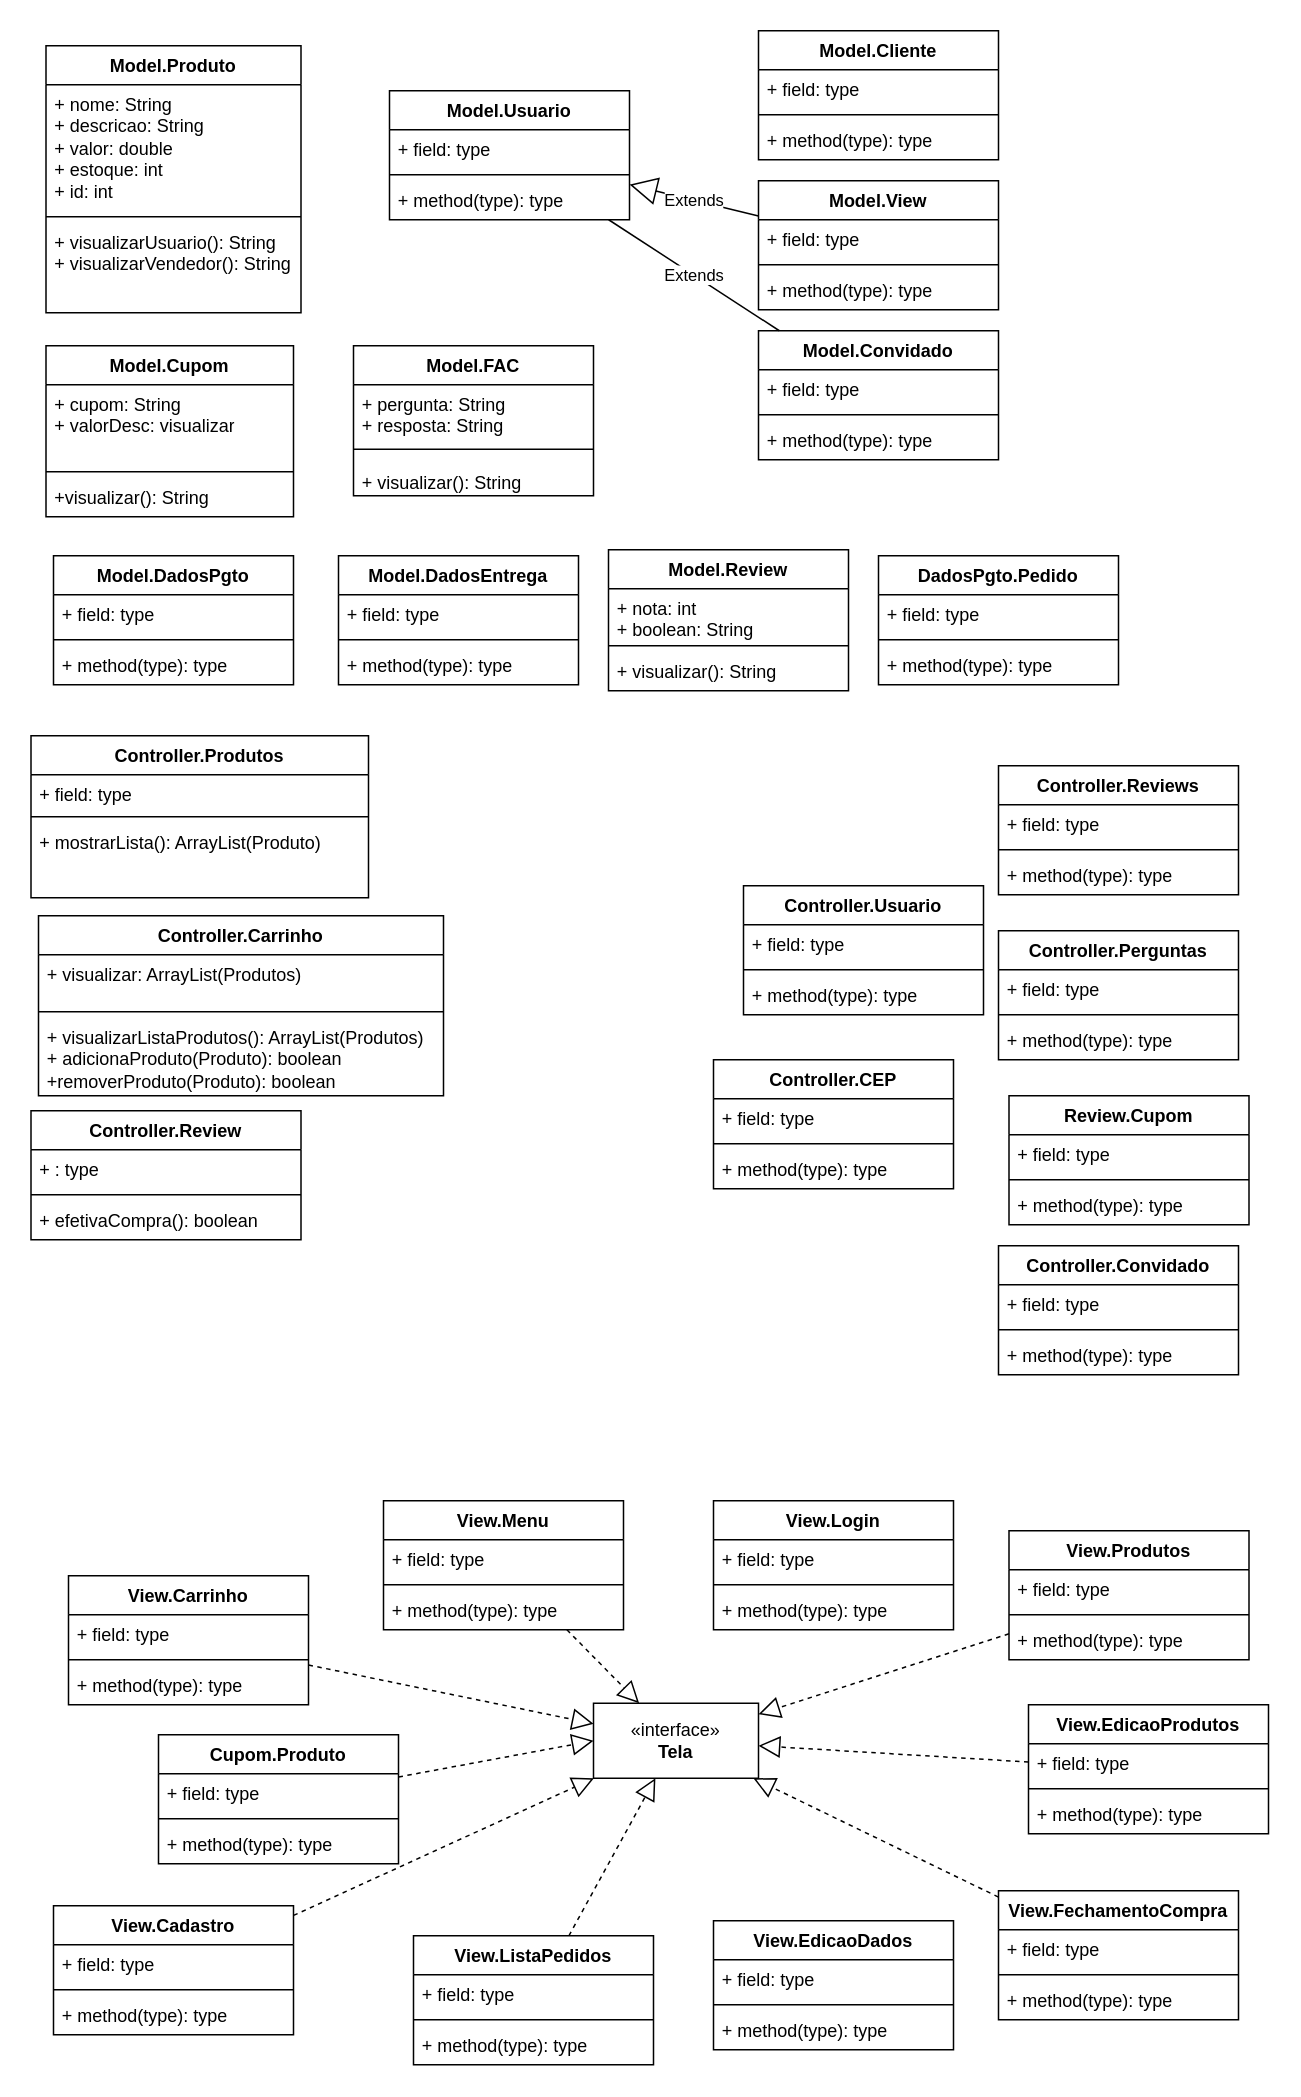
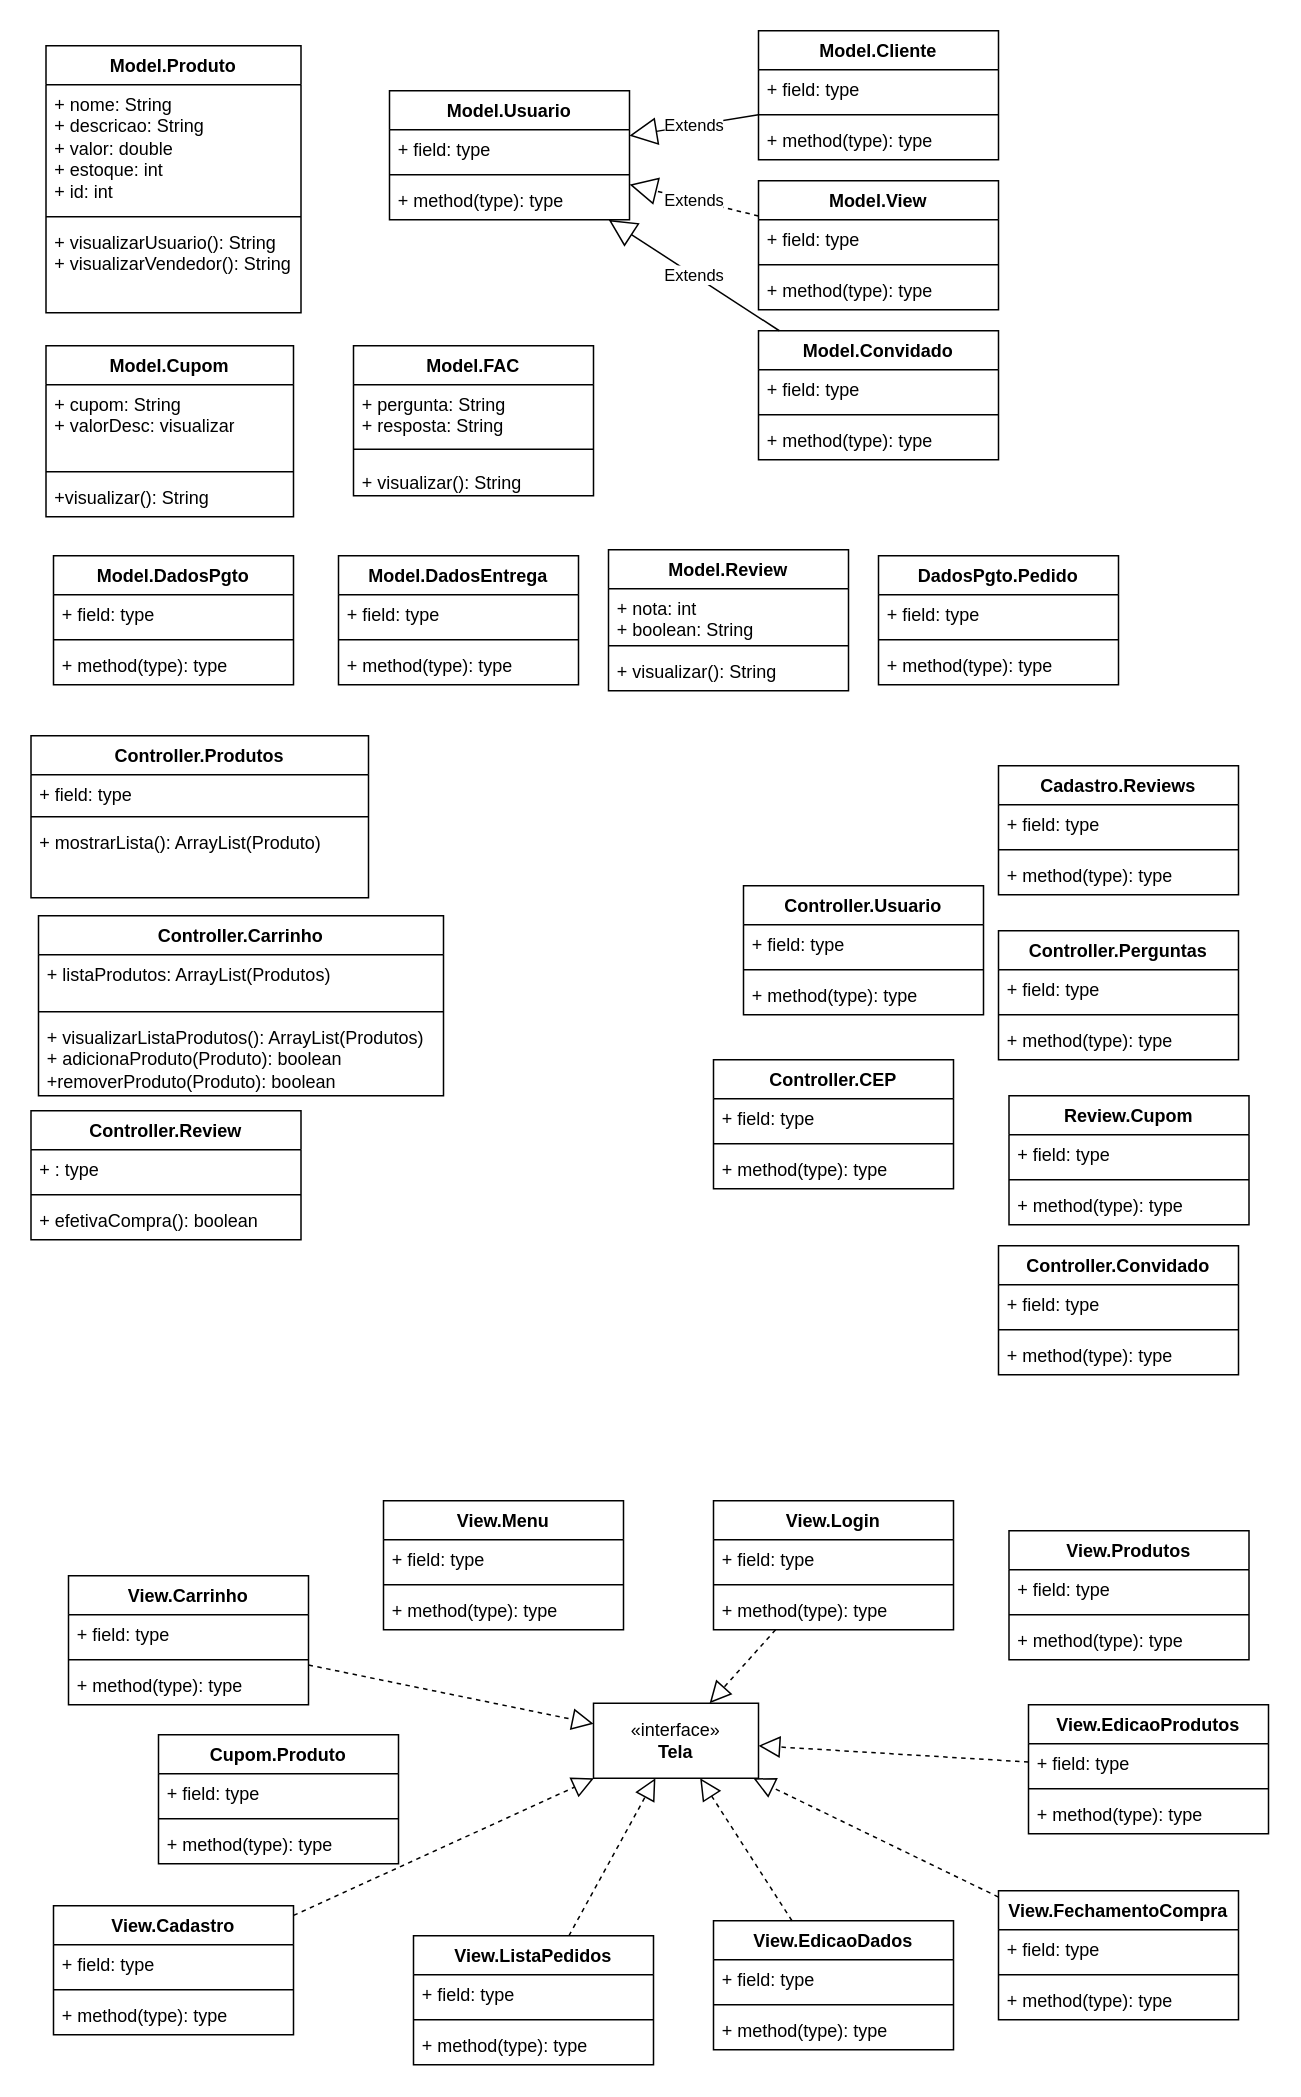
edge "Model.Cliente" -> "Model.Usuario": added, label "Extends"
edge "Model.View" -> "Model.Usuario": style solid -> dashed
edge "Model.Usuario" -- "Model.Convidado": arrowhead none -> block
node "Controller.Reviews": label "Controller.Reviews" -> "Cadastro.Reviews"
node "+ visualizar: ArrayList(Produtos)": label "+ visualizar: ArrayList(Produtos)" -> "+ listaProdutos: ArrayList(Produtos)"
edge "View.Menu" -> "«interface» Tela": removed
edge "View.Login" -> "«interface» Tela": added
edge "View.Produtos" -> "«interface» Tela": removed
edge "Cupom.Produto" -> "«interface» Tela": removed
edge "View.EdicaoDados" -> "«interface» Tela": added
